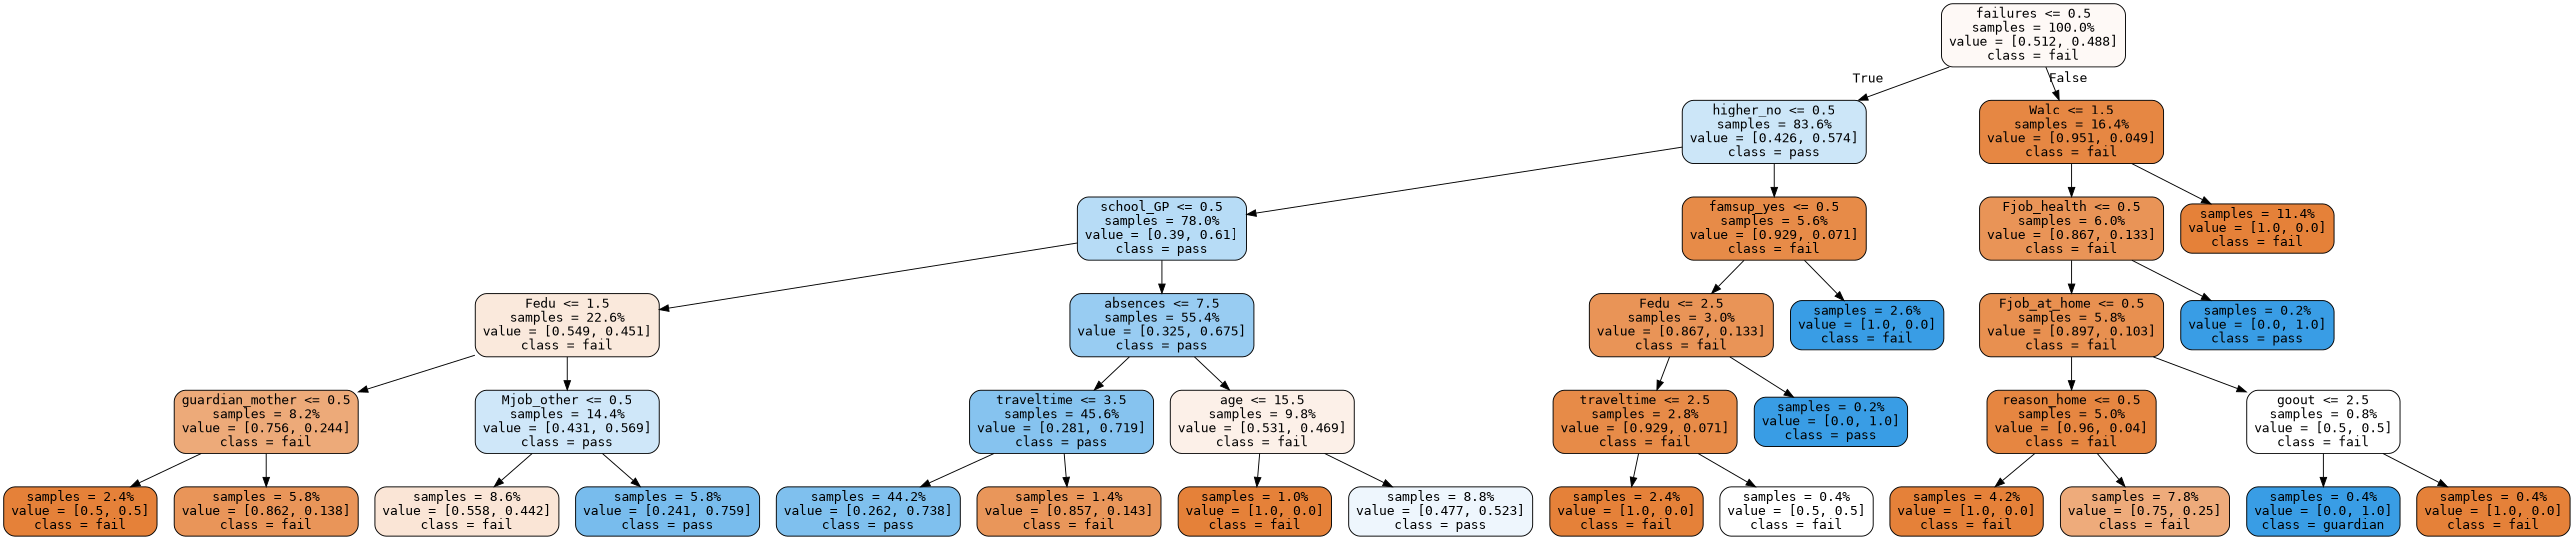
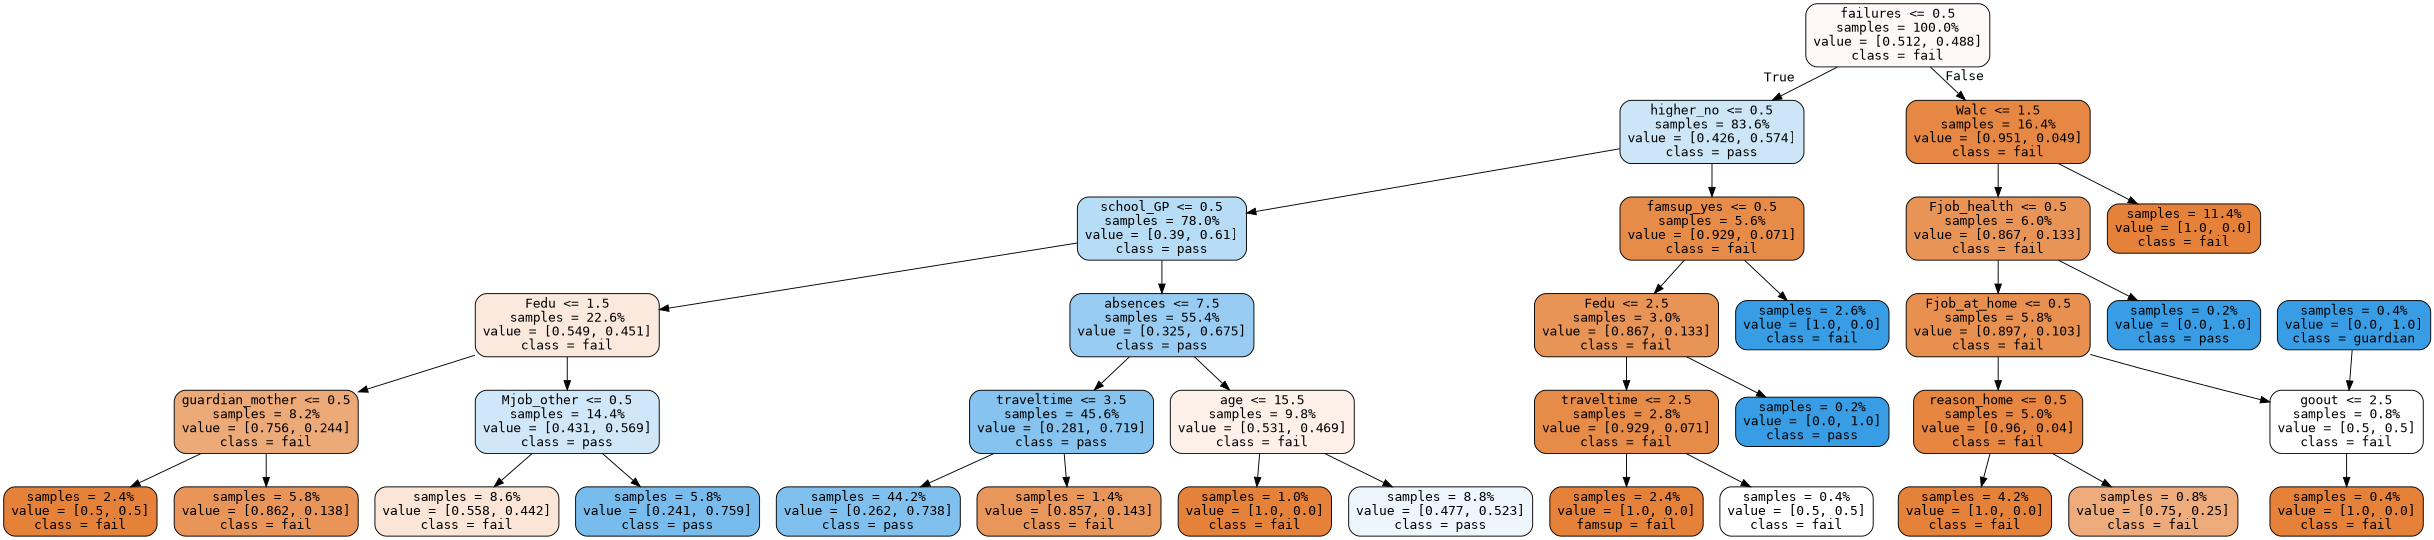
edge "goout <= 2.5 samples = 0.8% value = [0.5, 0.5] class = fail" -> "samples = 0.4% value = [0.0, 1.0] class = guardian": reversed
node "samples = 2.4% value = [1.0, 0.0] class = fail": label "samples = 2.4% value = [1.0, 0.0] class = fail" -> "samples = 2.4% value = [1.0, 0.0] famsup = fail"
node "samples = 7.8% value = [0.75, 0.25] class = fail": label "samples = 7.8% value = [0.75, 0.25] class = fail" -> "samples = 0.8% value = [0.75, 0.25] class = fail"
